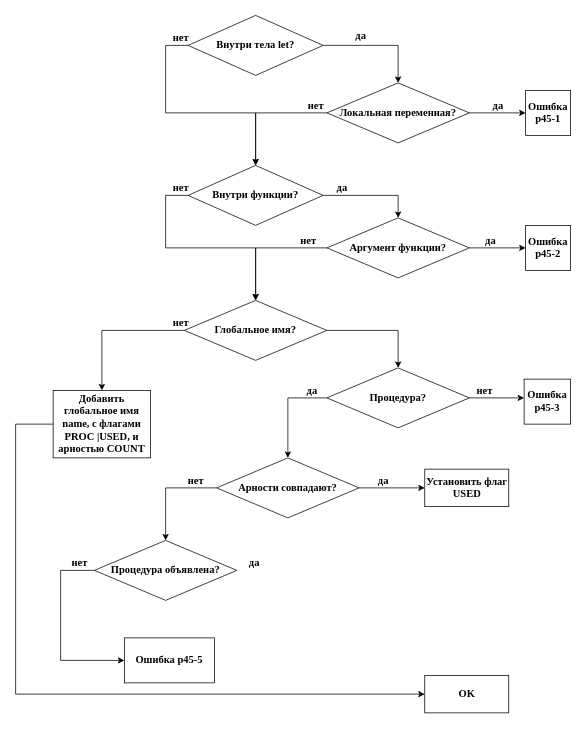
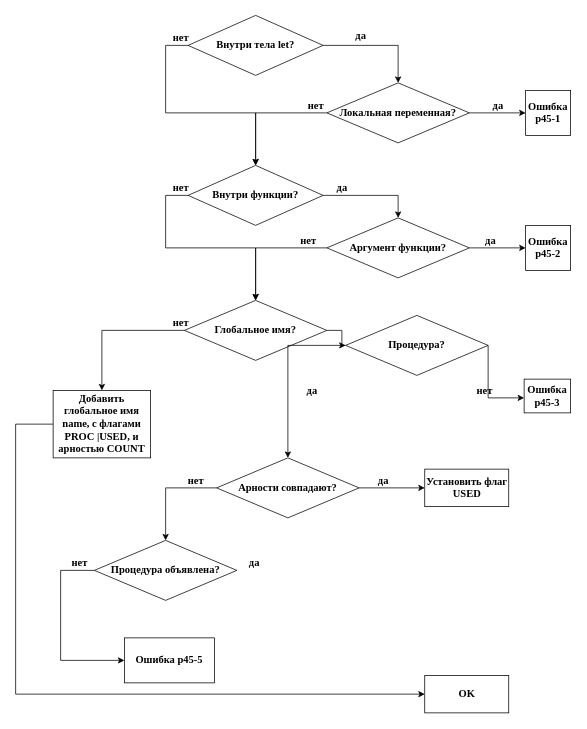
node "Процедура?": moved (398, 398) -> (417, 345)
node "Ошибка p45-3": size 47x45 -> 47x34
